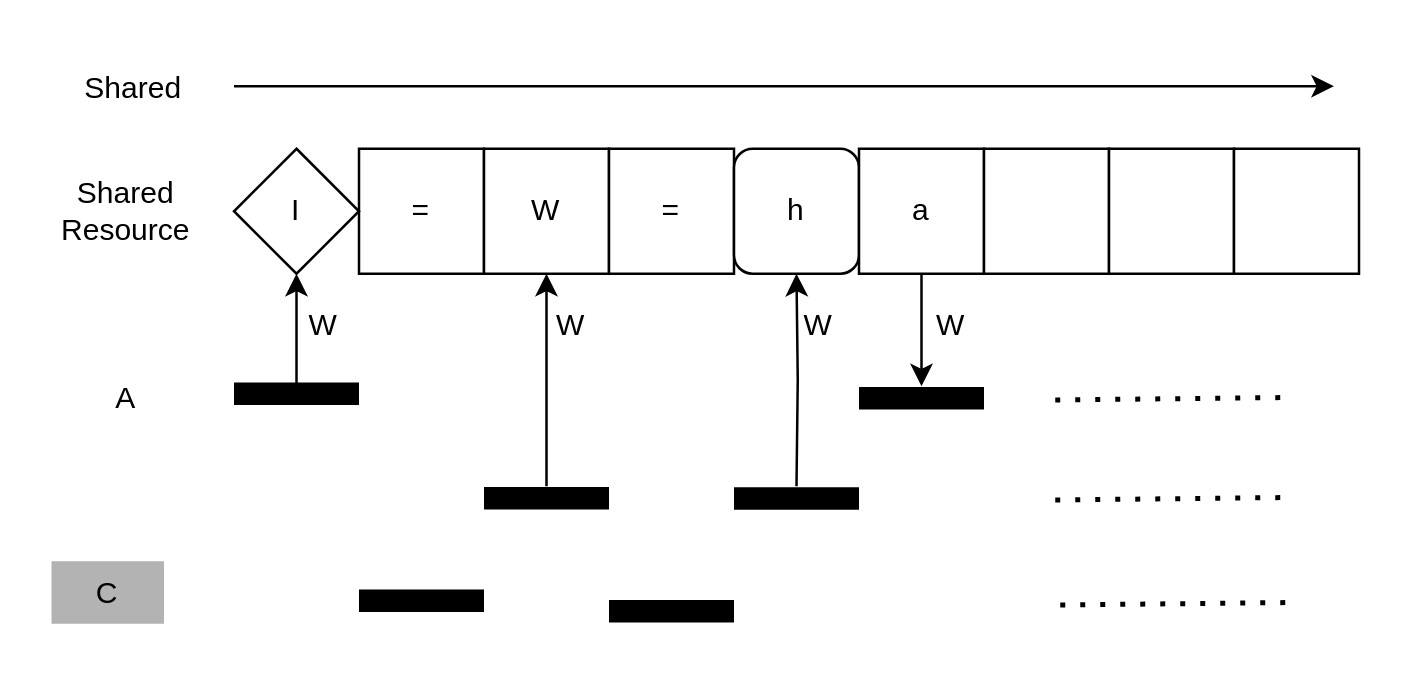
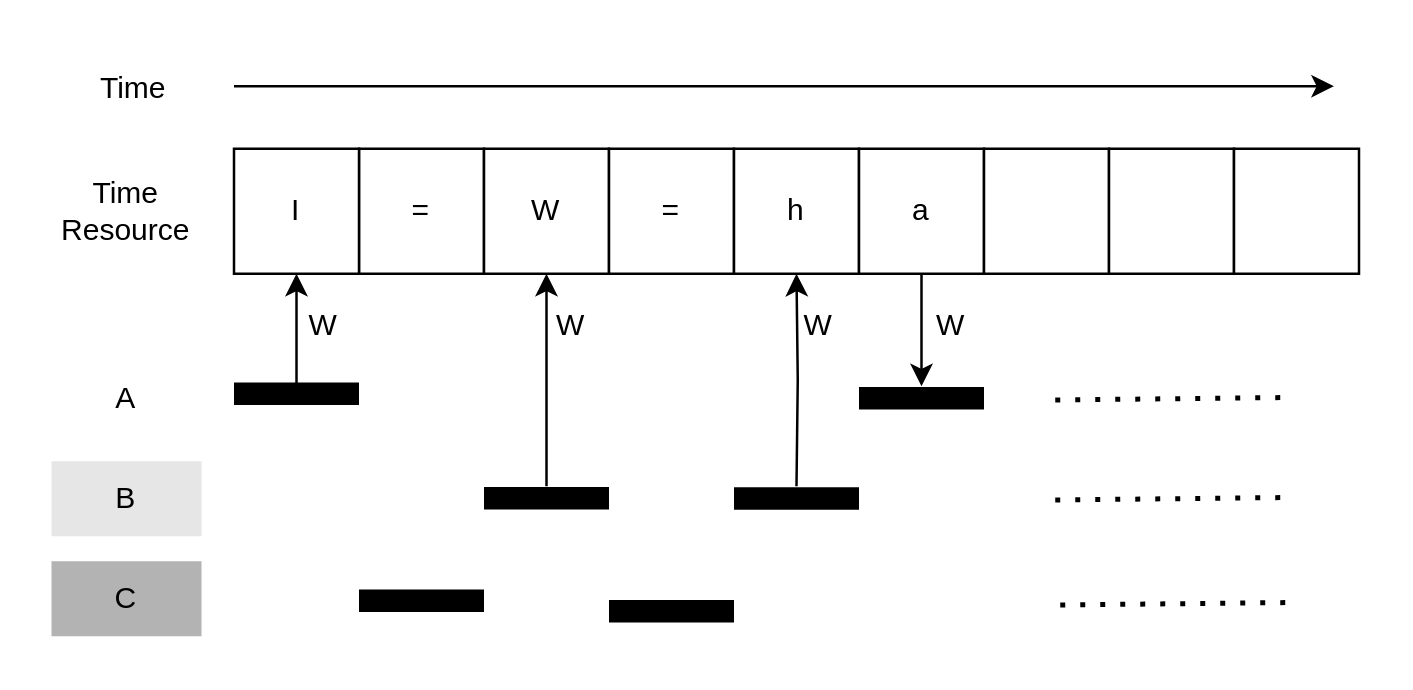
node "Shared": label "Shared" -> "Time"
node "Shared Resource": label "Shared Resource" -> "Time Resource"
node "I": shape diamond -> rectangle
node "h": shape rounded rectangle -> rectangle
node "B": added
node "C": size 113x63 -> 150x75
